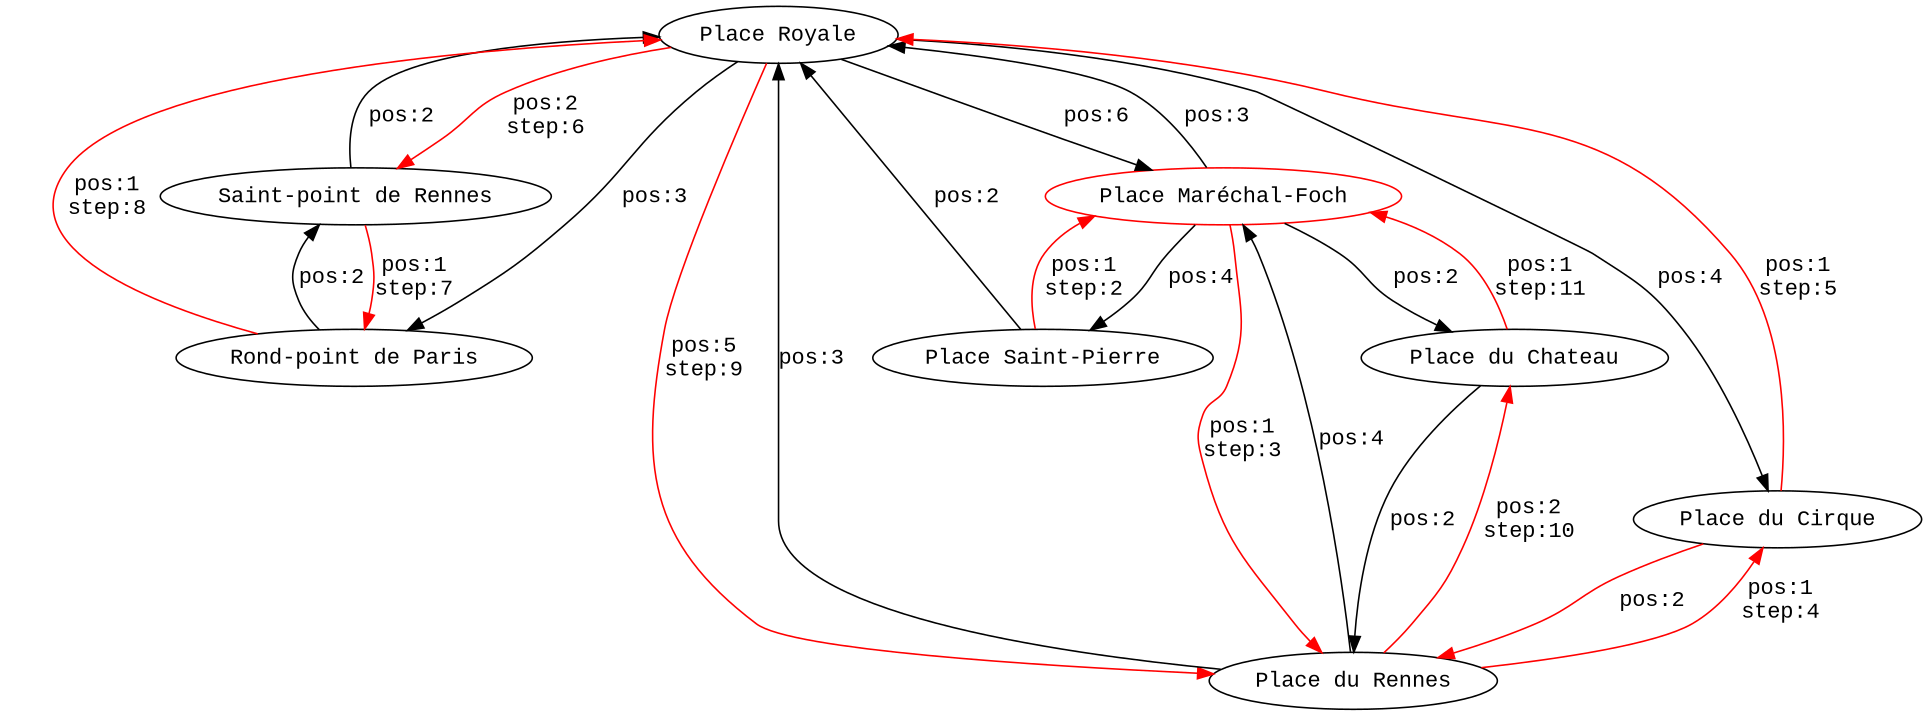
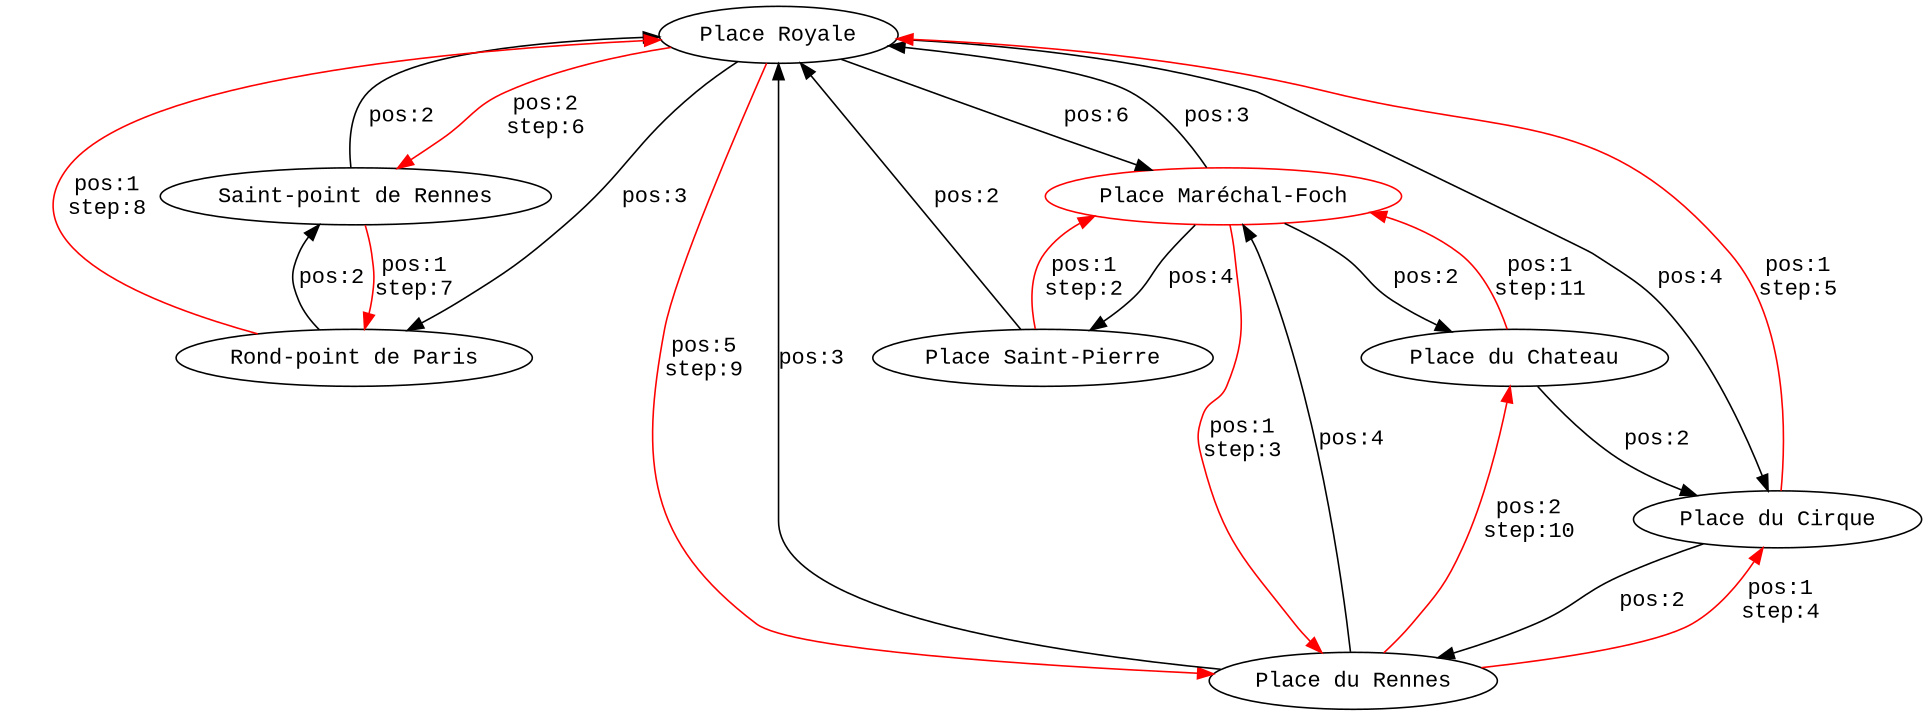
edge "Place du Chateau" -> "Place du Rennes": now "Place du Chateau" -> "Place du Cirque"
edge "Place du Cirque" -> "Place du Rennes": color red -> black
